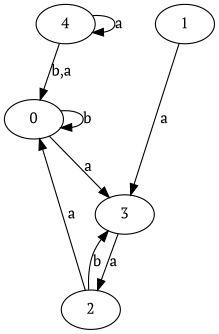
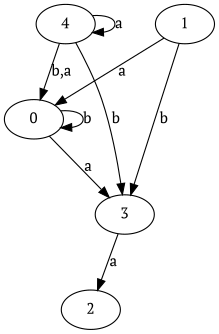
edge "1" -> "3": label "a" -> "b"
edge "2" -> "0": now "1" -> "0"
edge "2" -> "3": now "4" -> "3"
